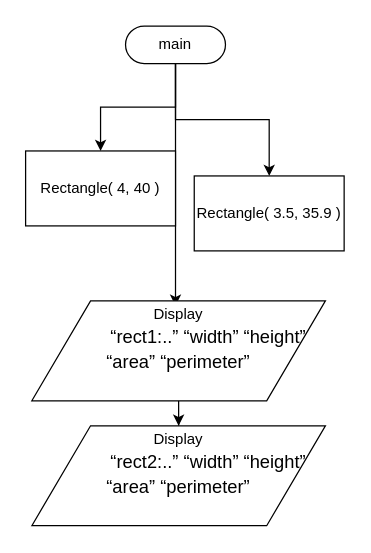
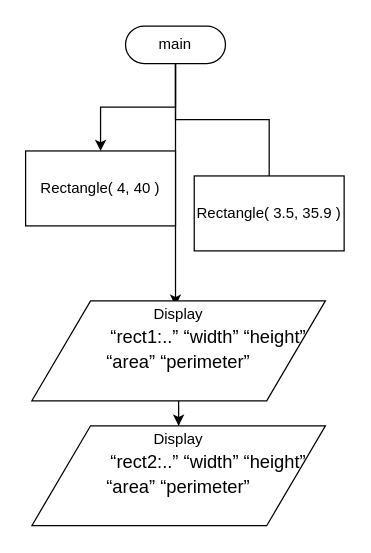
edge "main" -> "Rectangle( 3.5, 35.9 )": arrowhead classic -> none
